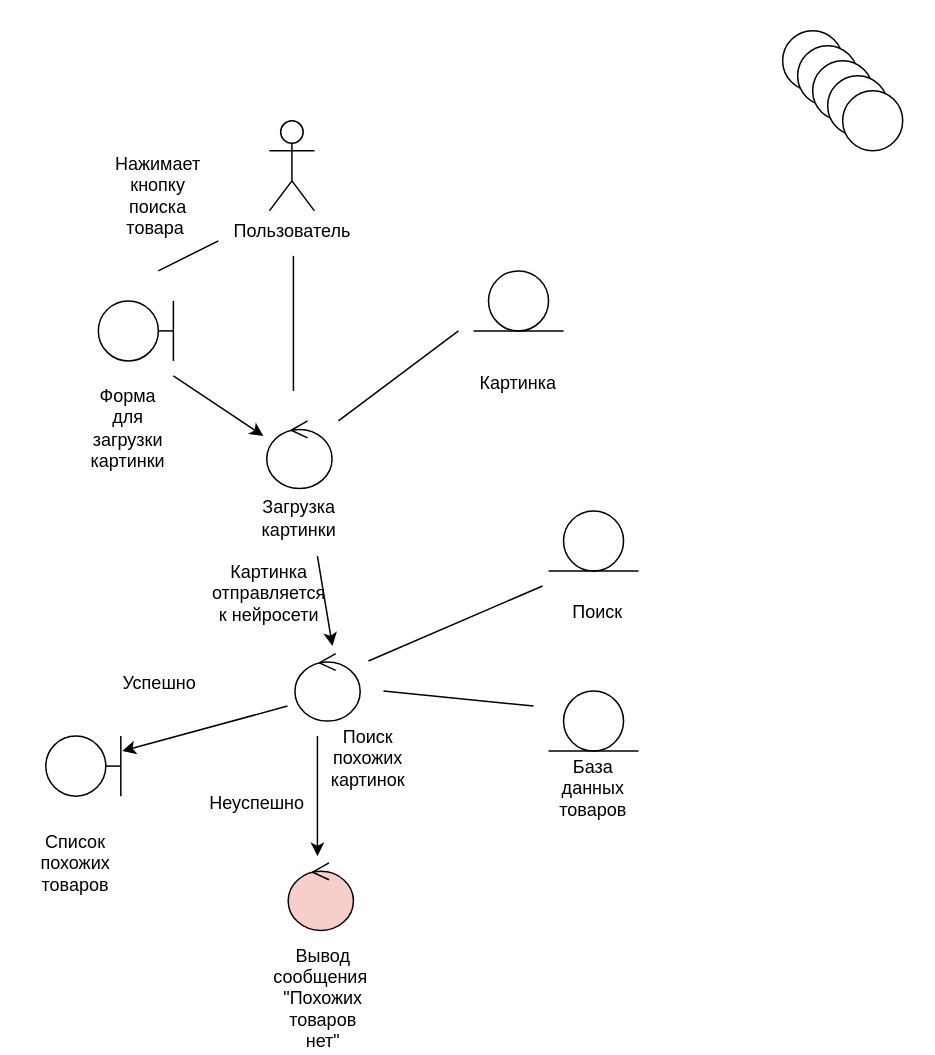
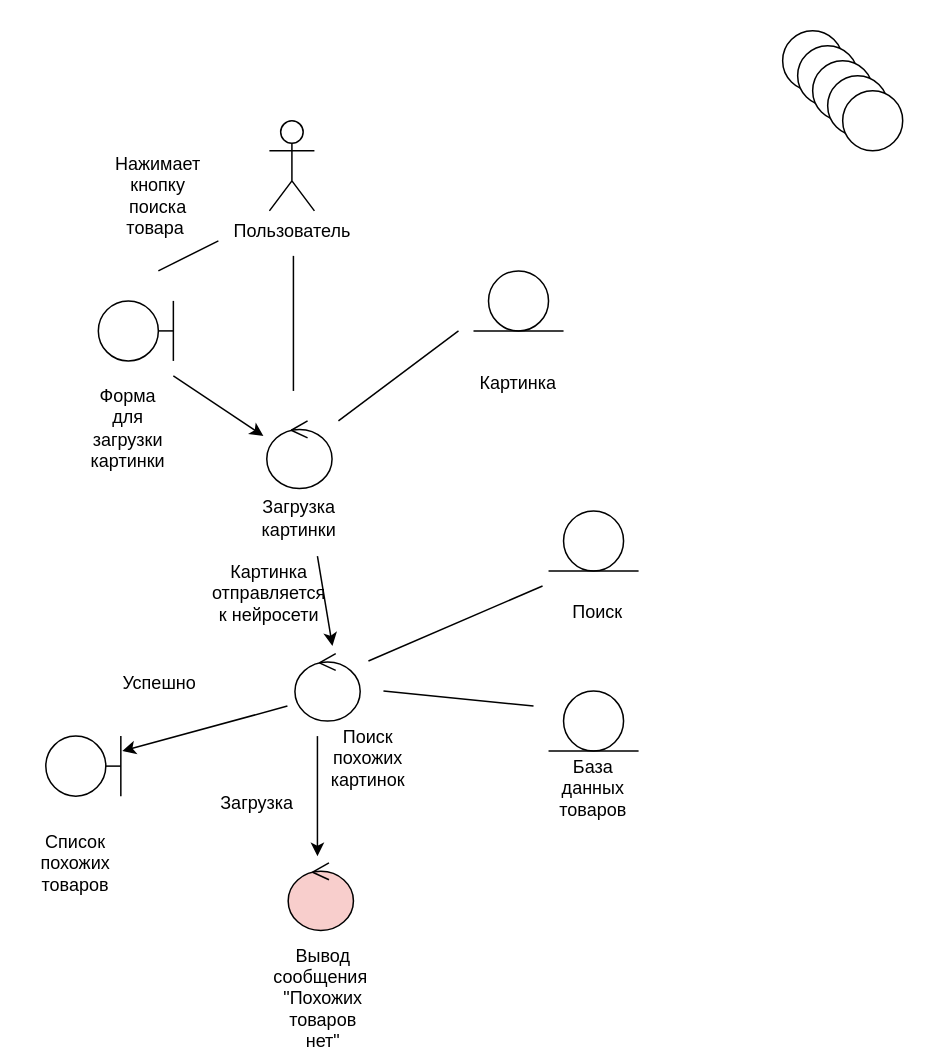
node "Неуспешно": label "Неуспешно" -> "Загрузка"
